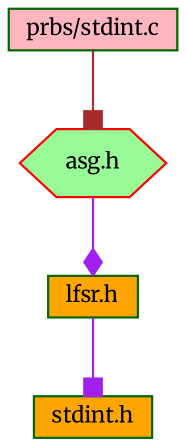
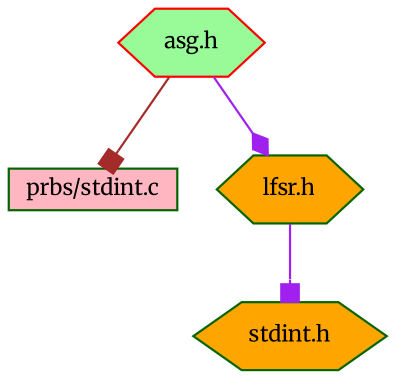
edge "prbs/stdint.c" -> "asg.h": reversed
node "lfsr.h": shape box -> hexagon
node "stdint.h": shape box -> hexagon
